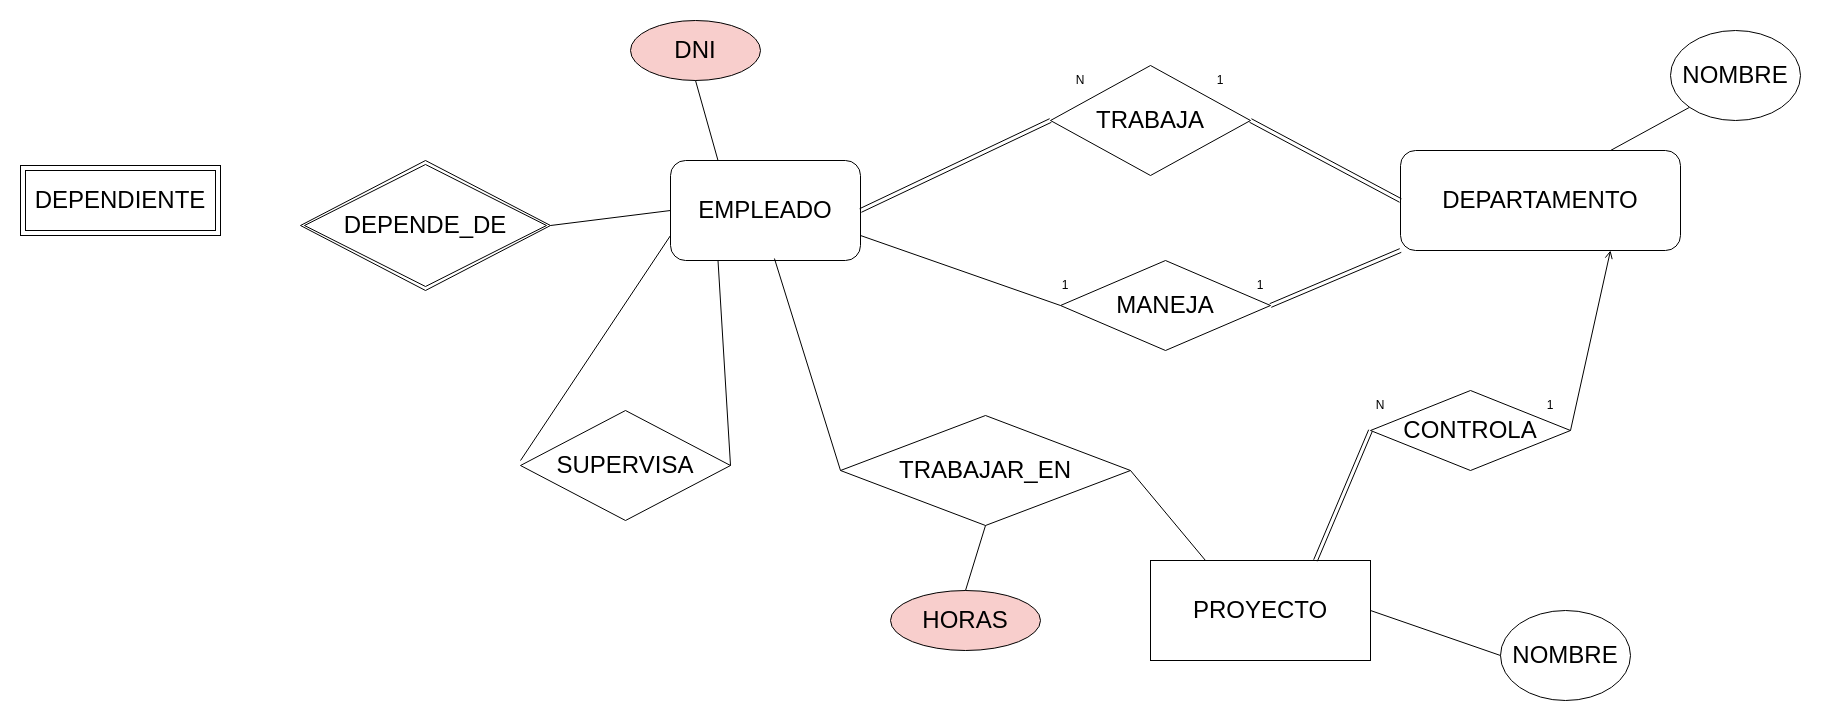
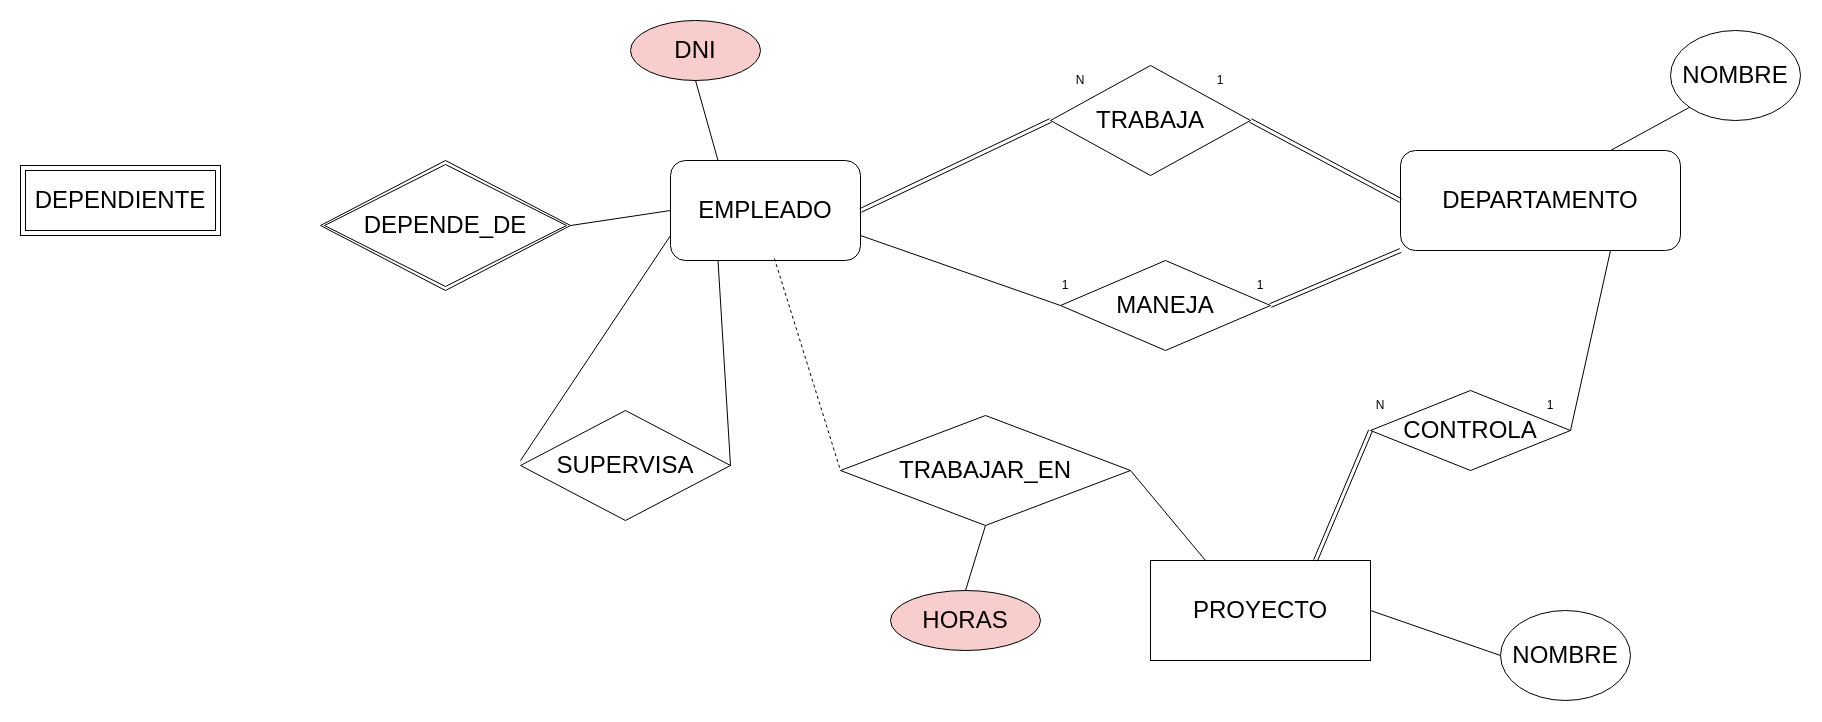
node "DEPENDE_DE": moved (426, 226) -> (446, 226)
edge "CONTROLA" -> "DEPARTAMENTO": arrowhead open -> none
edge "EMPLEADO" -- "TRABAJAR_EN": style solid -> dashed
